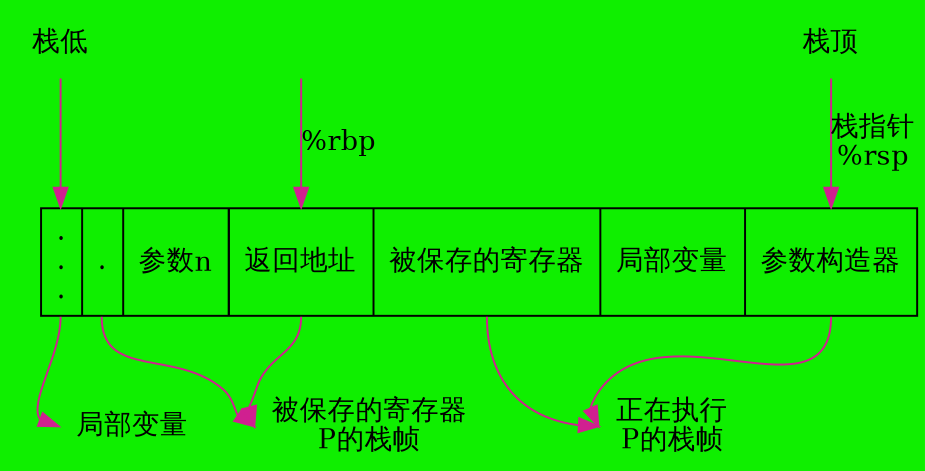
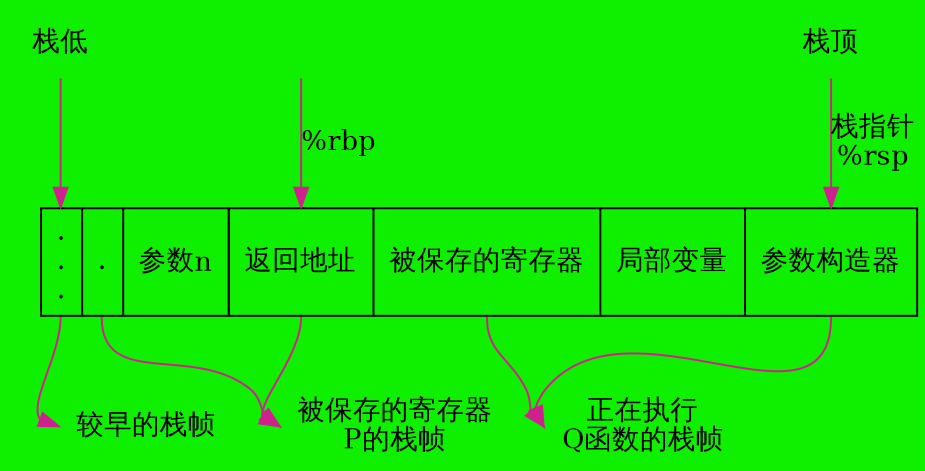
node "局部变量": label "局部变量" -> "较早的栈帧"
node "正在执行 P的栈帧": label "正在执行 P的栈帧" -> "正在执行 Q函数的栈帧"
